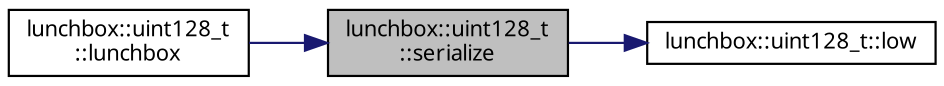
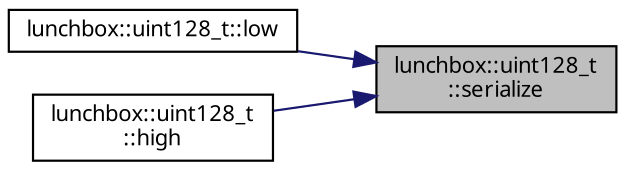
node "lunchbox::uint128_t ::lunchbox": label "lunchbox::uint128_t ::lunchbox" -> "lunchbox::uint128_t ::high"
edge "lunchbox::uint128_t ::serialize" -> "lunchbox::uint128_t::low": reversed
